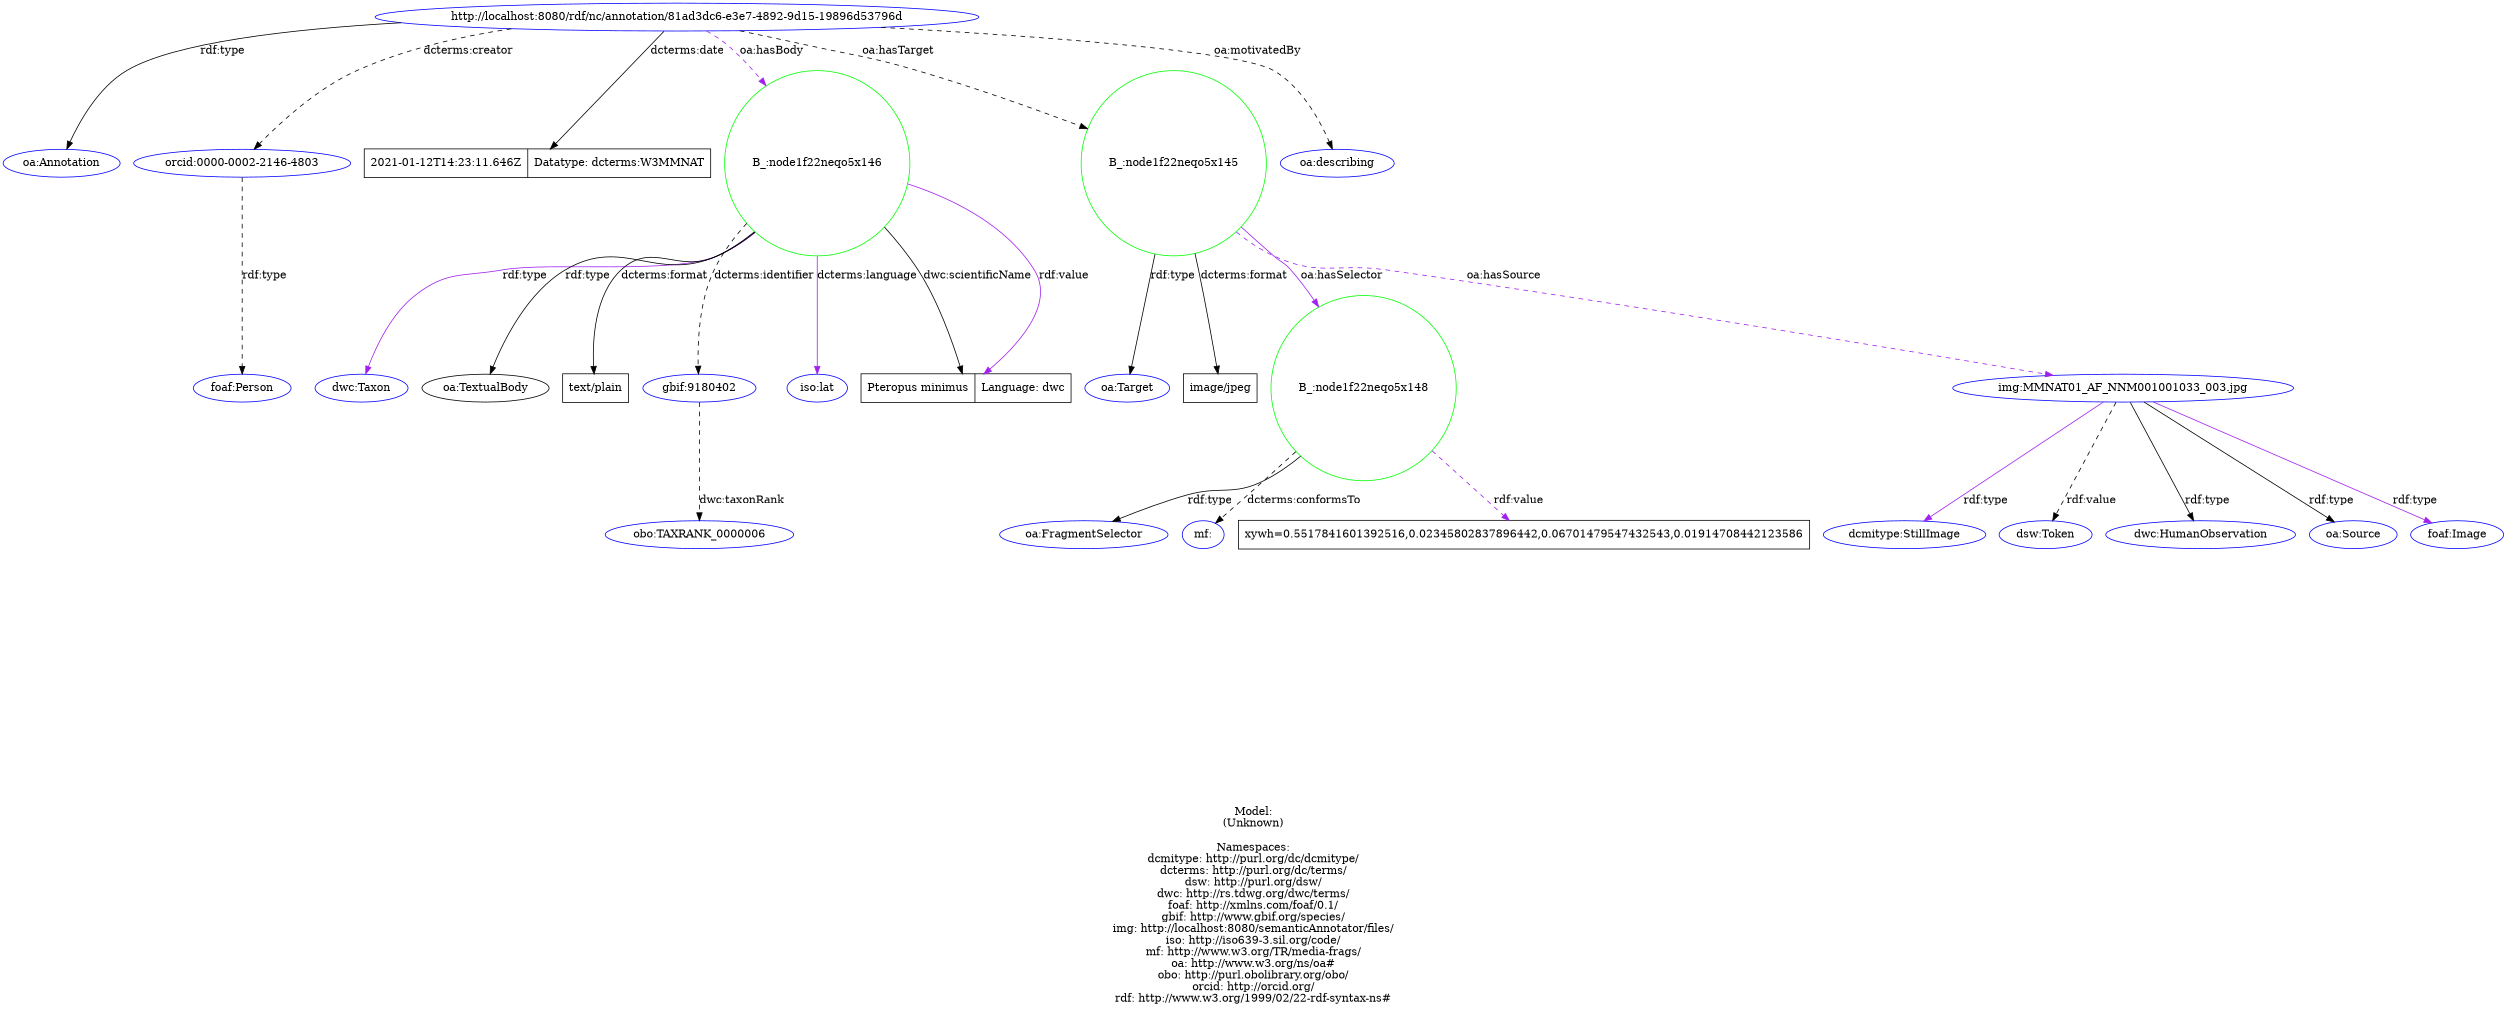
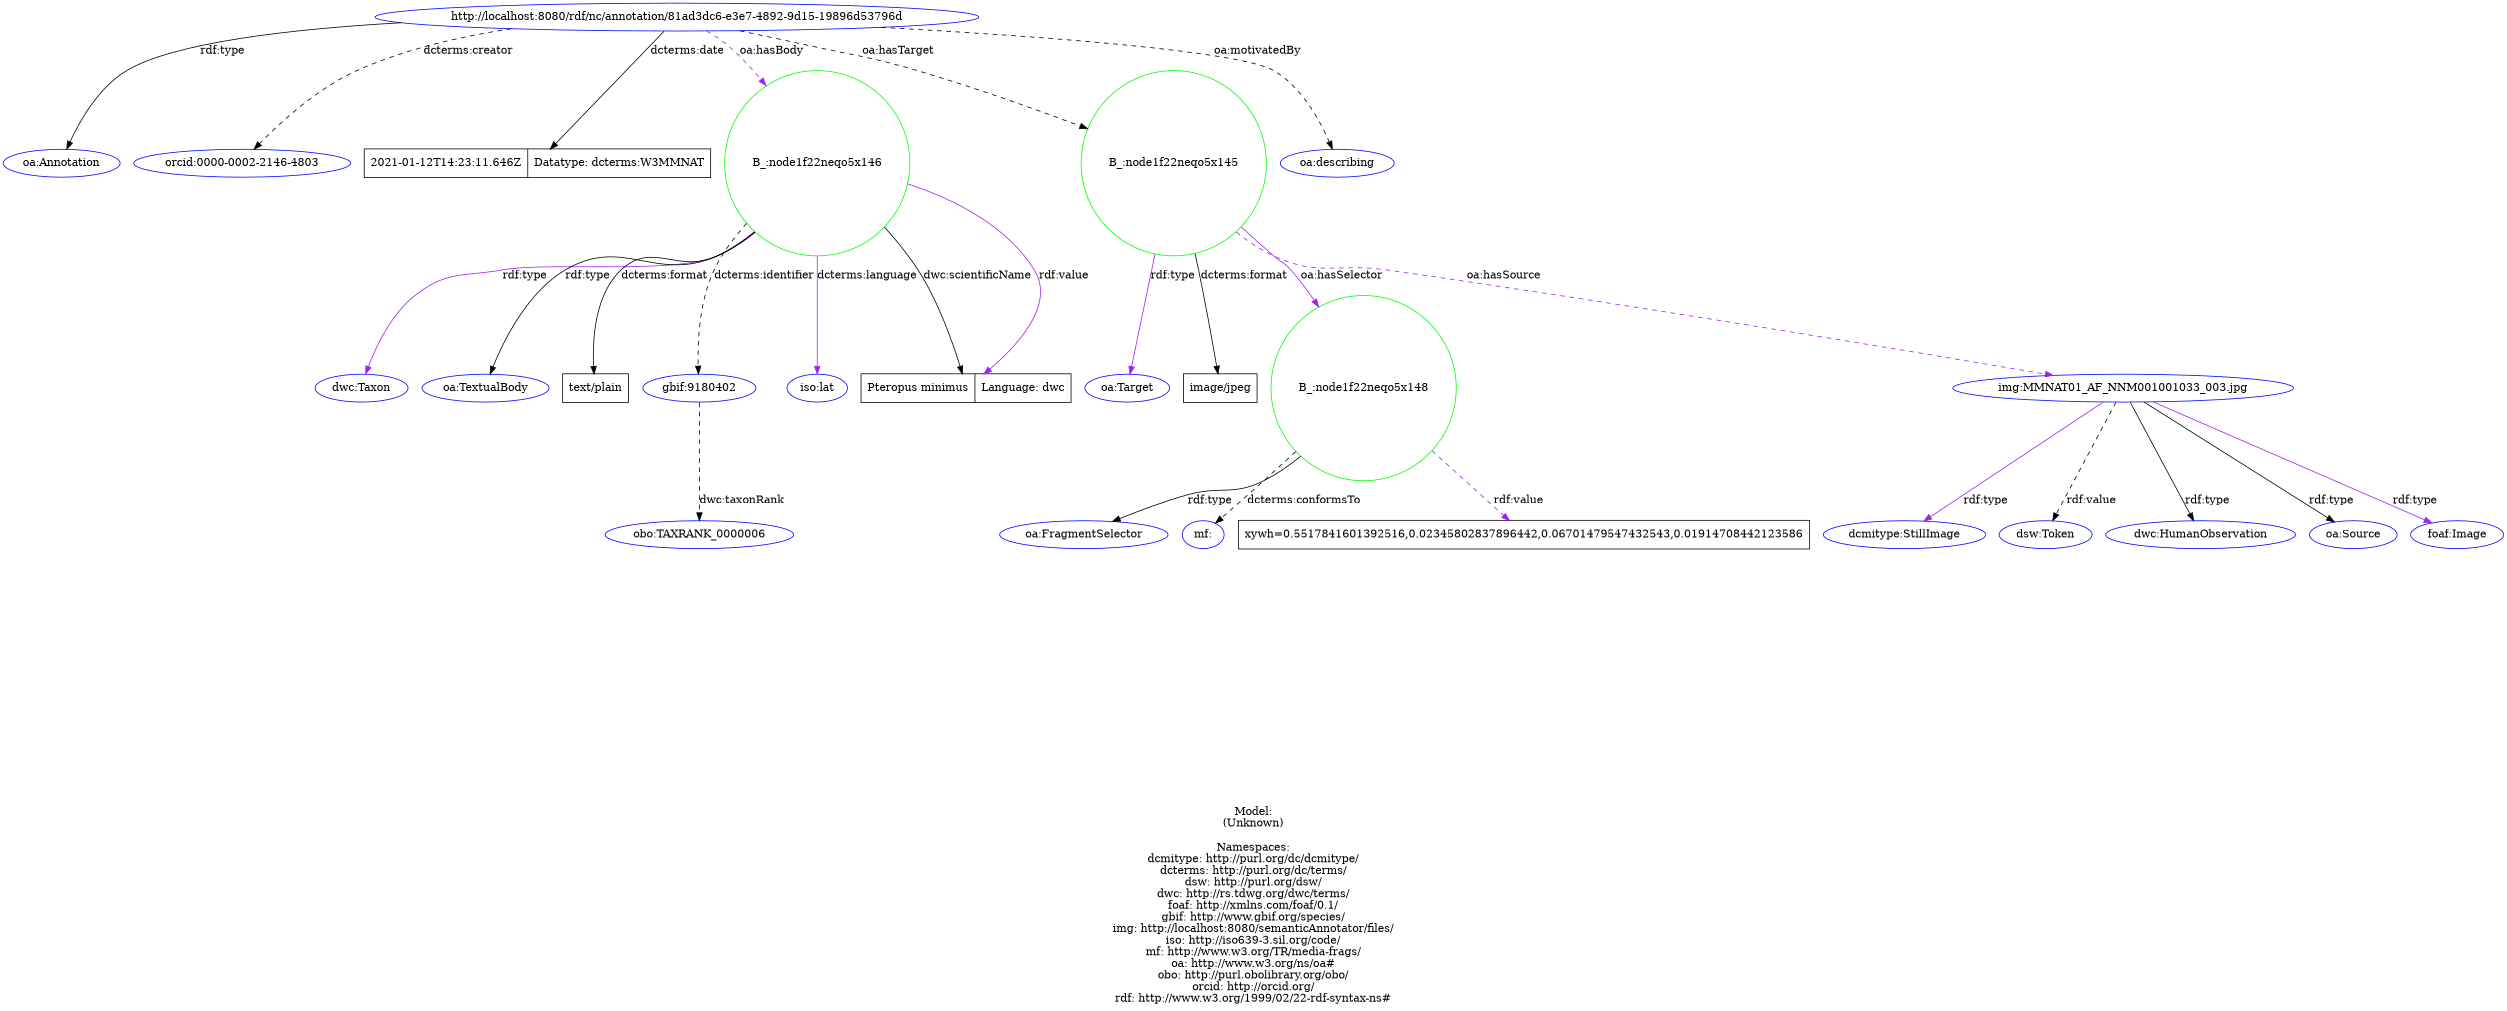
edge "B_:node1f22neqo5x145" -> "oa:Target": color black -> purple
node "foaf:Person": removed
node "oa:TextualBody": color black -> blue
